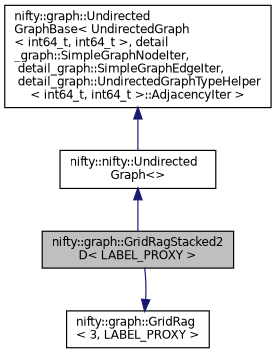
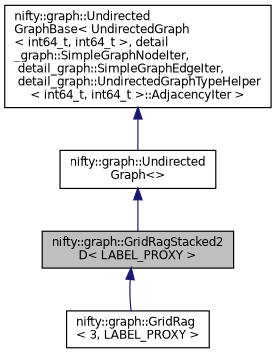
node "nifty::nifty::Undirected Graph<>": label "nifty::nifty::Undirected Graph<>" -> "nifty::graph::Undirected Graph<>"
edge "nifty::graph::GridRagStacked2 D< LABEL_PROXY >" -> "nifty::graph::GridRag < 3, LABEL_PROXY >": reversed
